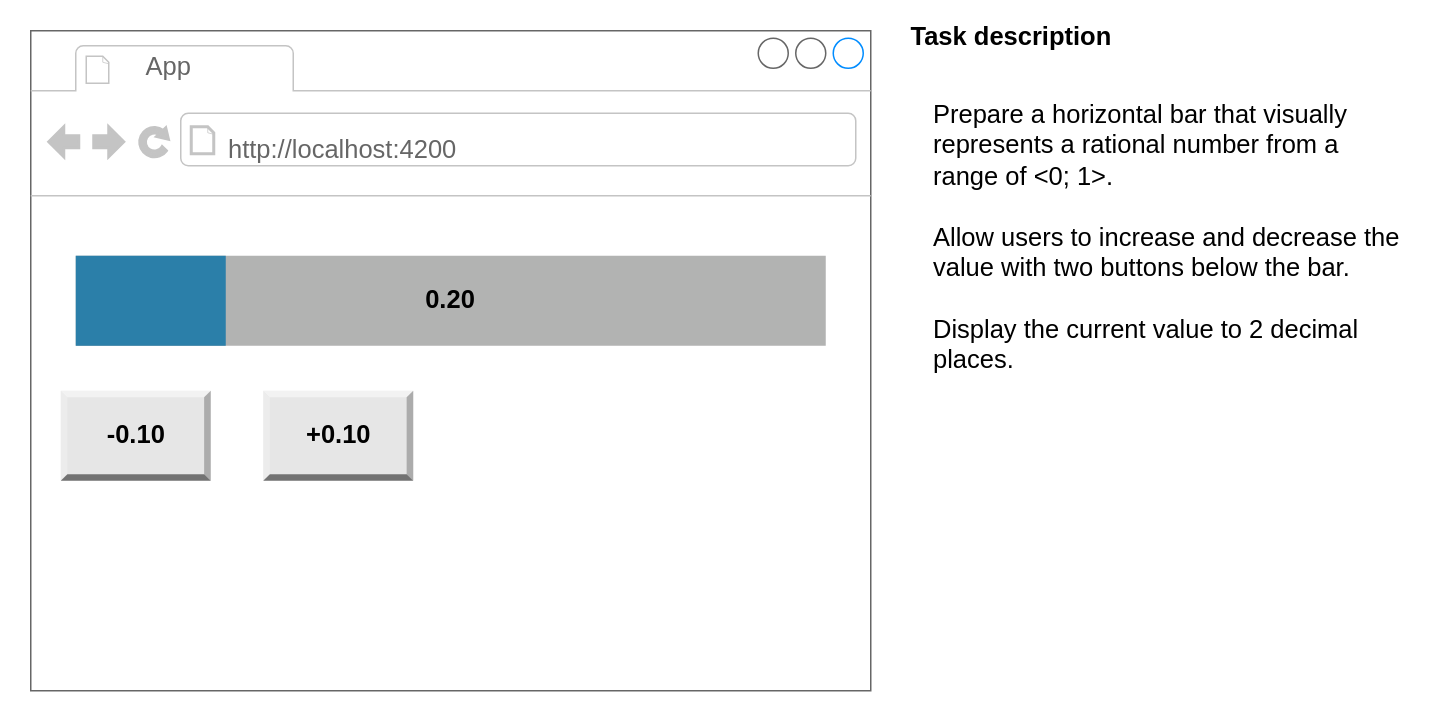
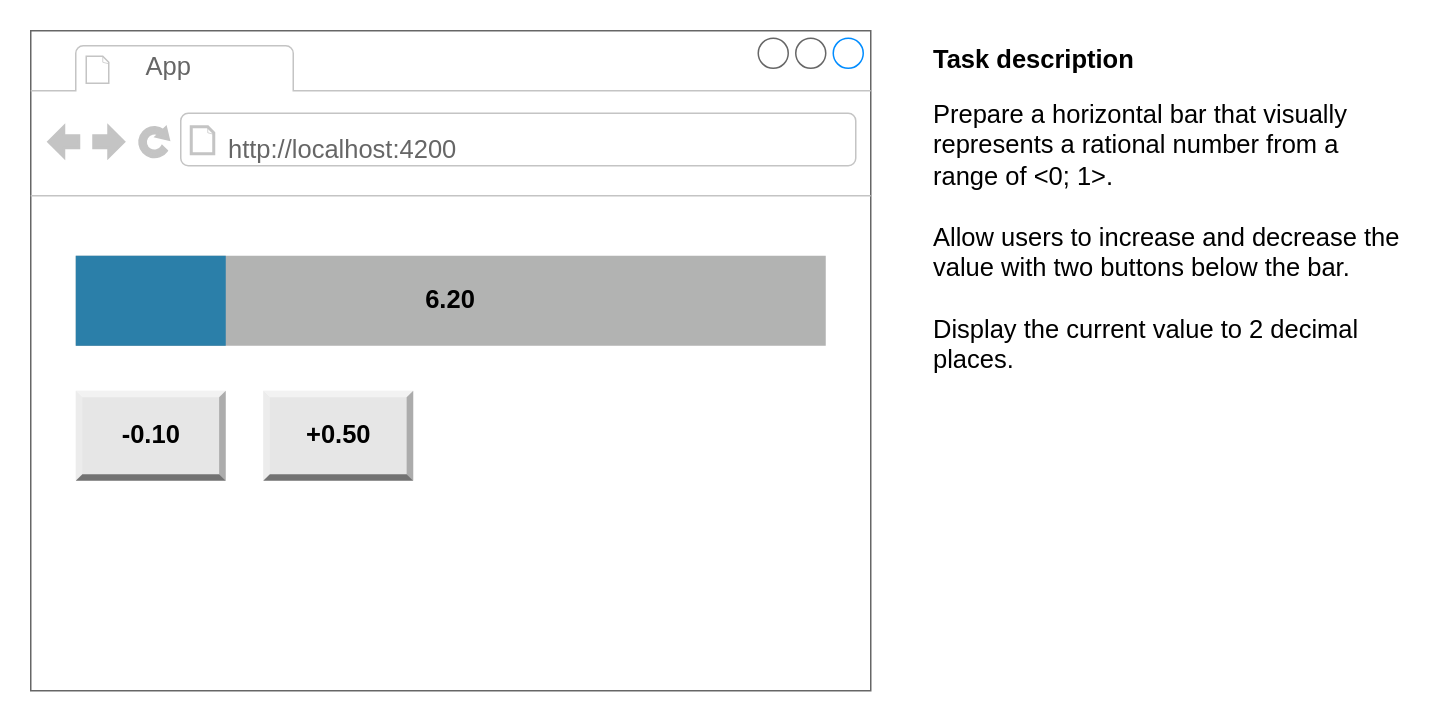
node "Task description": moved (1148, 38) -> (1171, 61)
node "0.20": label "0.20" -> "6.20"
node "-0.10": moved (136, 436) -> (151, 436)
node "+0.10": label "+0.10" -> "+0.50"
